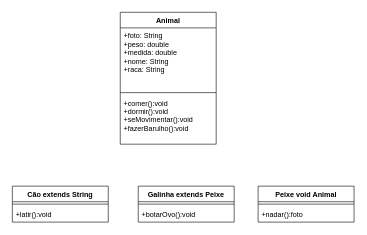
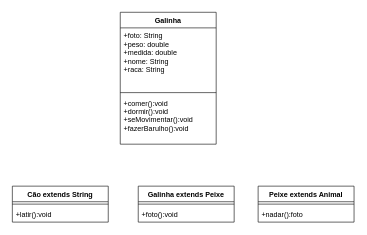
node "Animal": label "Animal" -> "Galinha"
node "Peixe void Animal": label "Peixe void Animal" -> "Peixe extends Animal"
node "+botarOvo():void": label "+botarOvo():void" -> "+foto():void"
